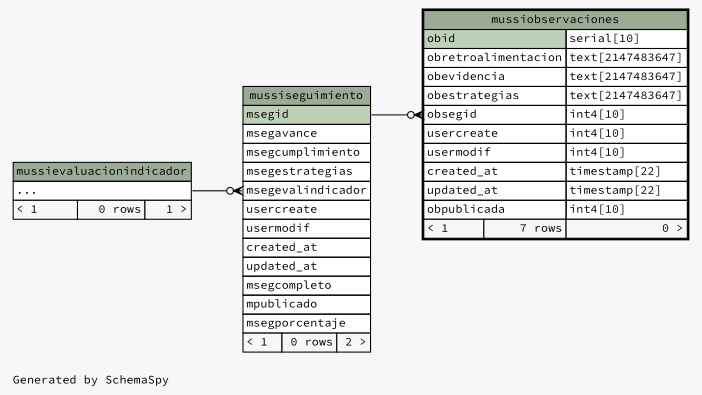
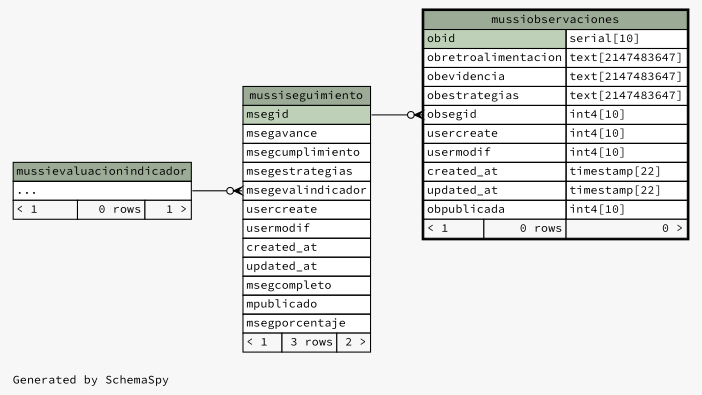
node "mussiobservaciones": text "7 rows" -> "0 rows"
node "mussiseguimiento": text "0 rows" -> "3 rows"
